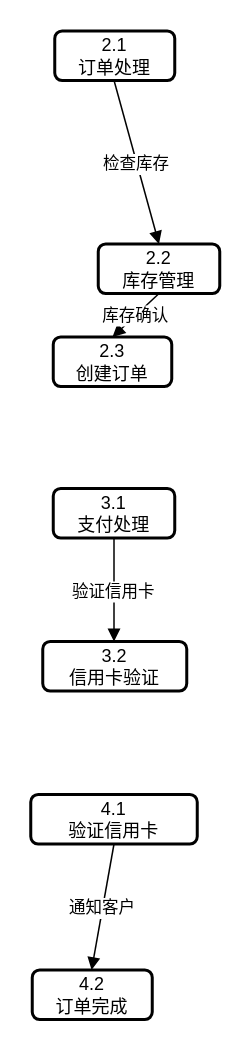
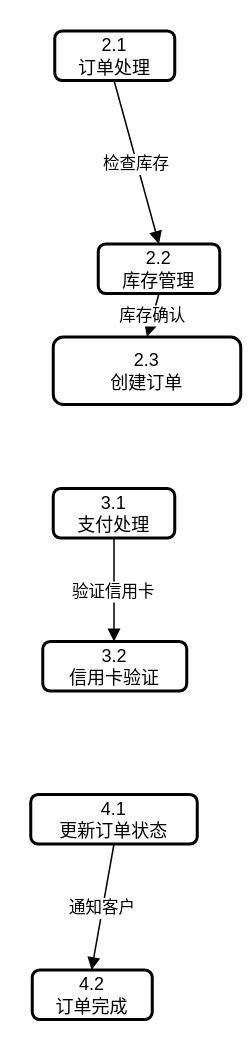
node "2.3 创建订单": size 119x50 -> 188x68
node "4.1 验证信用卡": label "4.1 验证信用卡" -> "4.1 更新订单状态"
